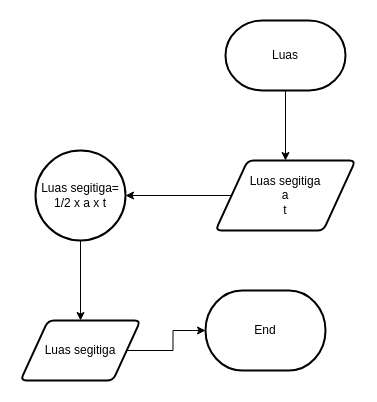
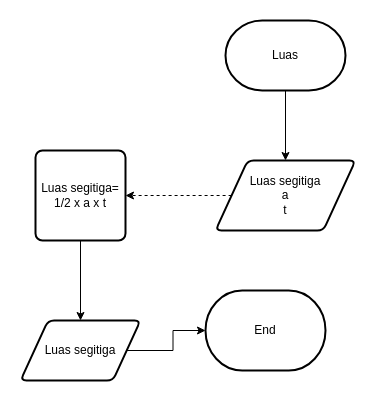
node "Luas segitiga= 1/2 x a x t": shape ellipse -> rounded rectangle
edge "Luas segitiga a t" -> "Luas segitiga= 1/2 x a x t": style solid -> dashed
